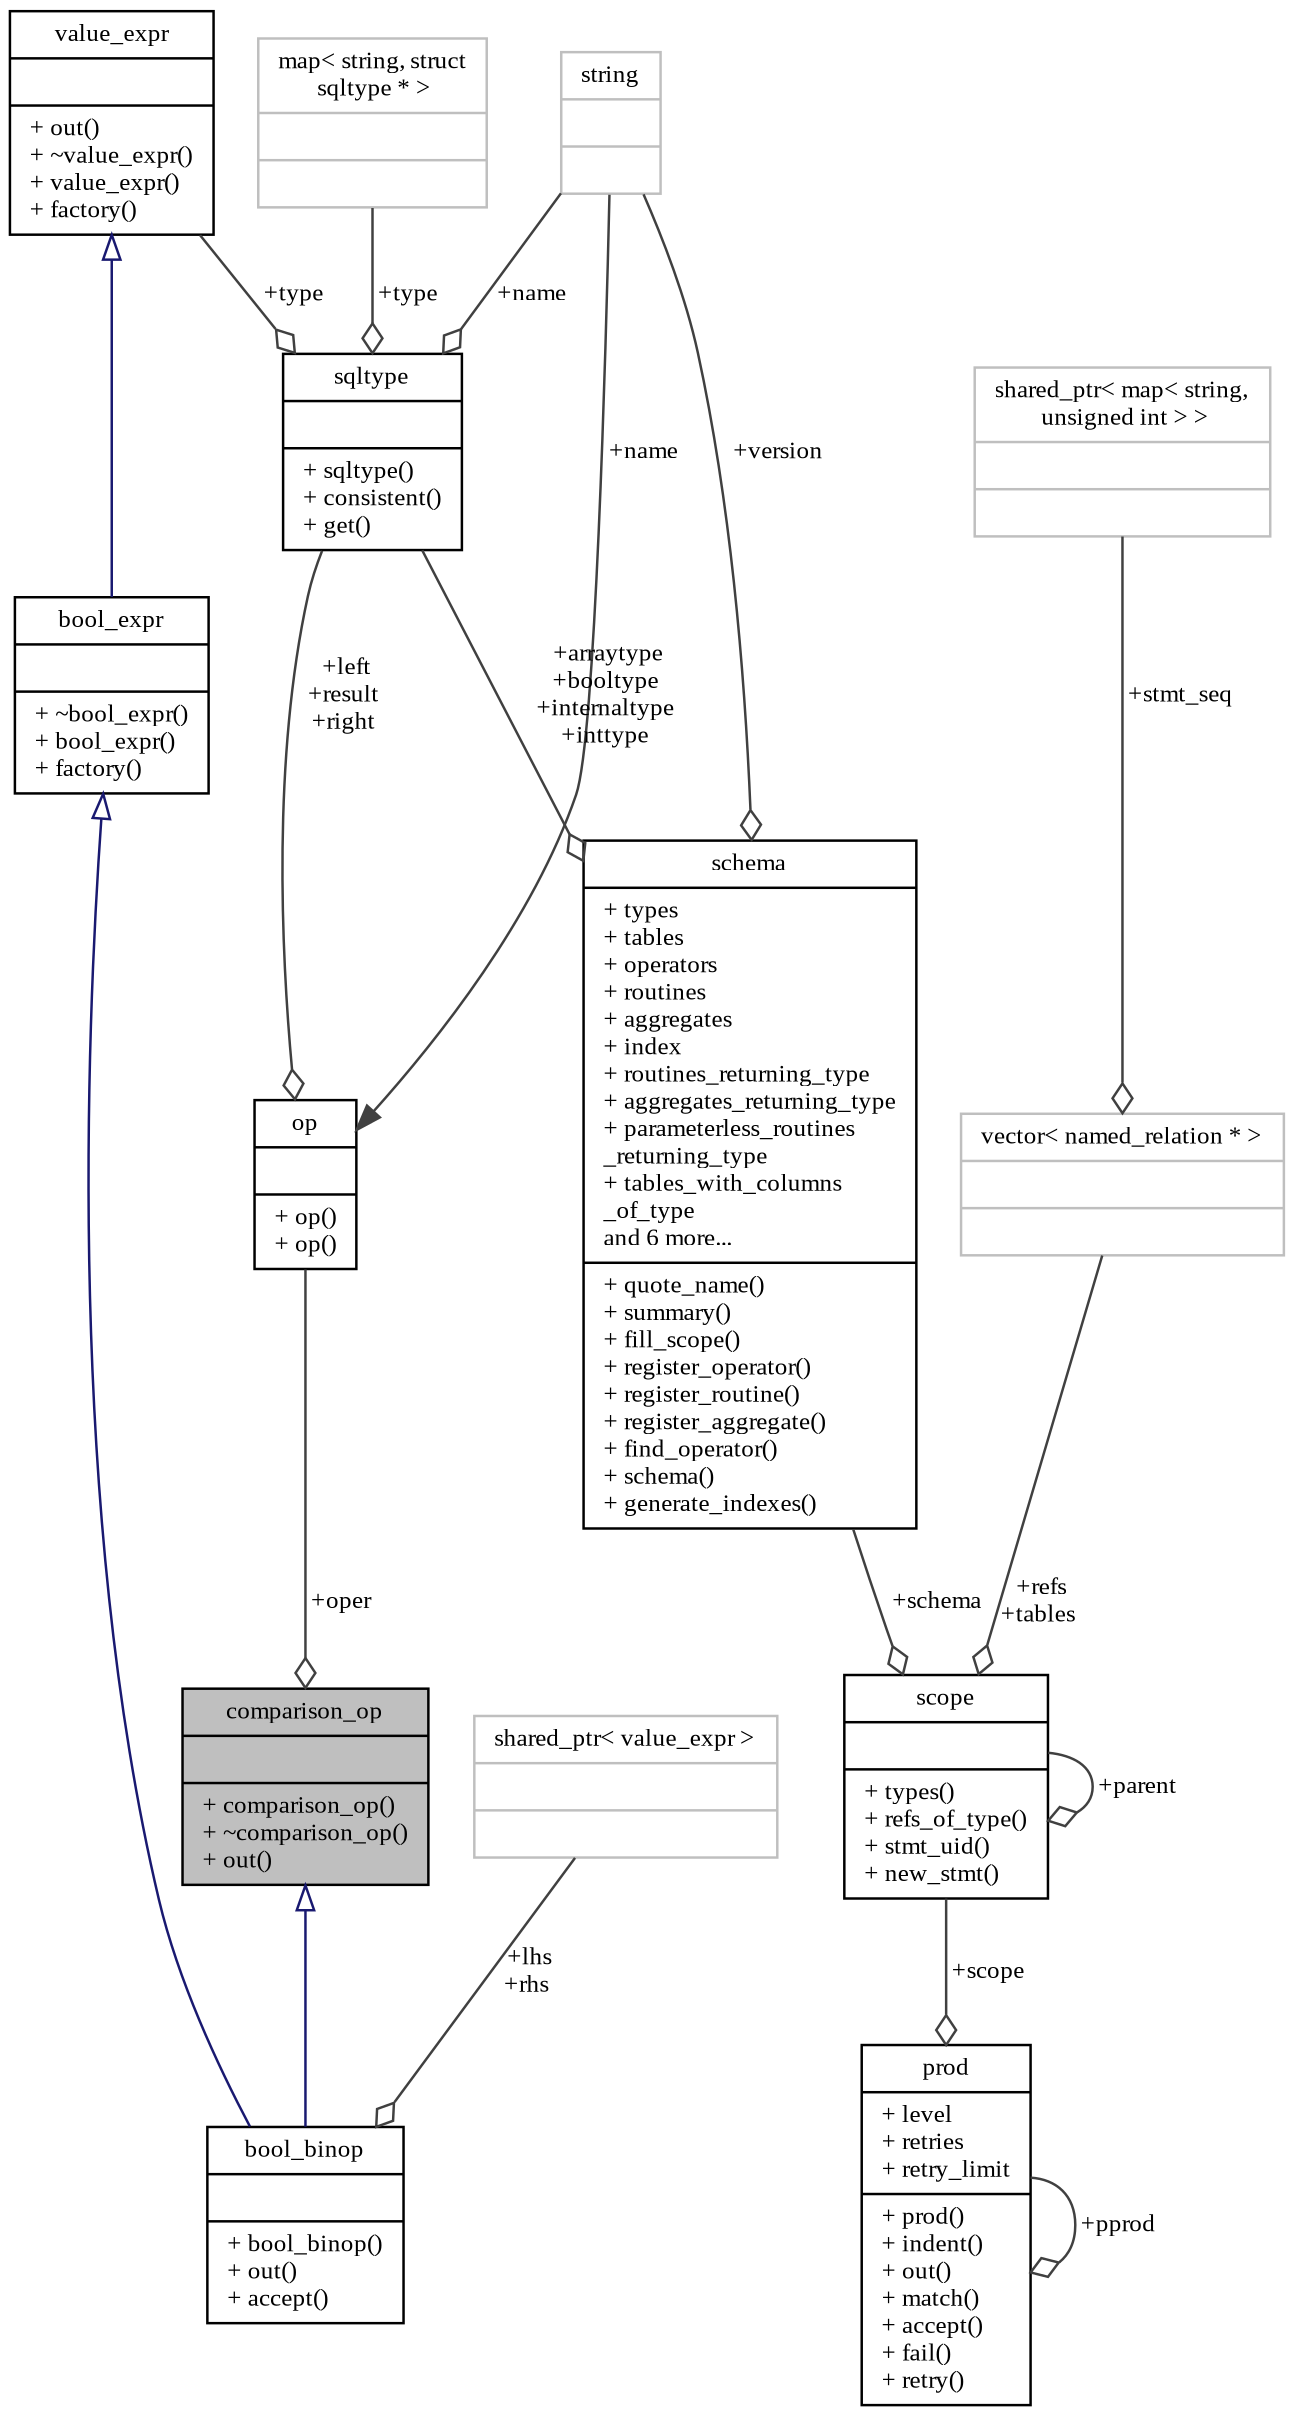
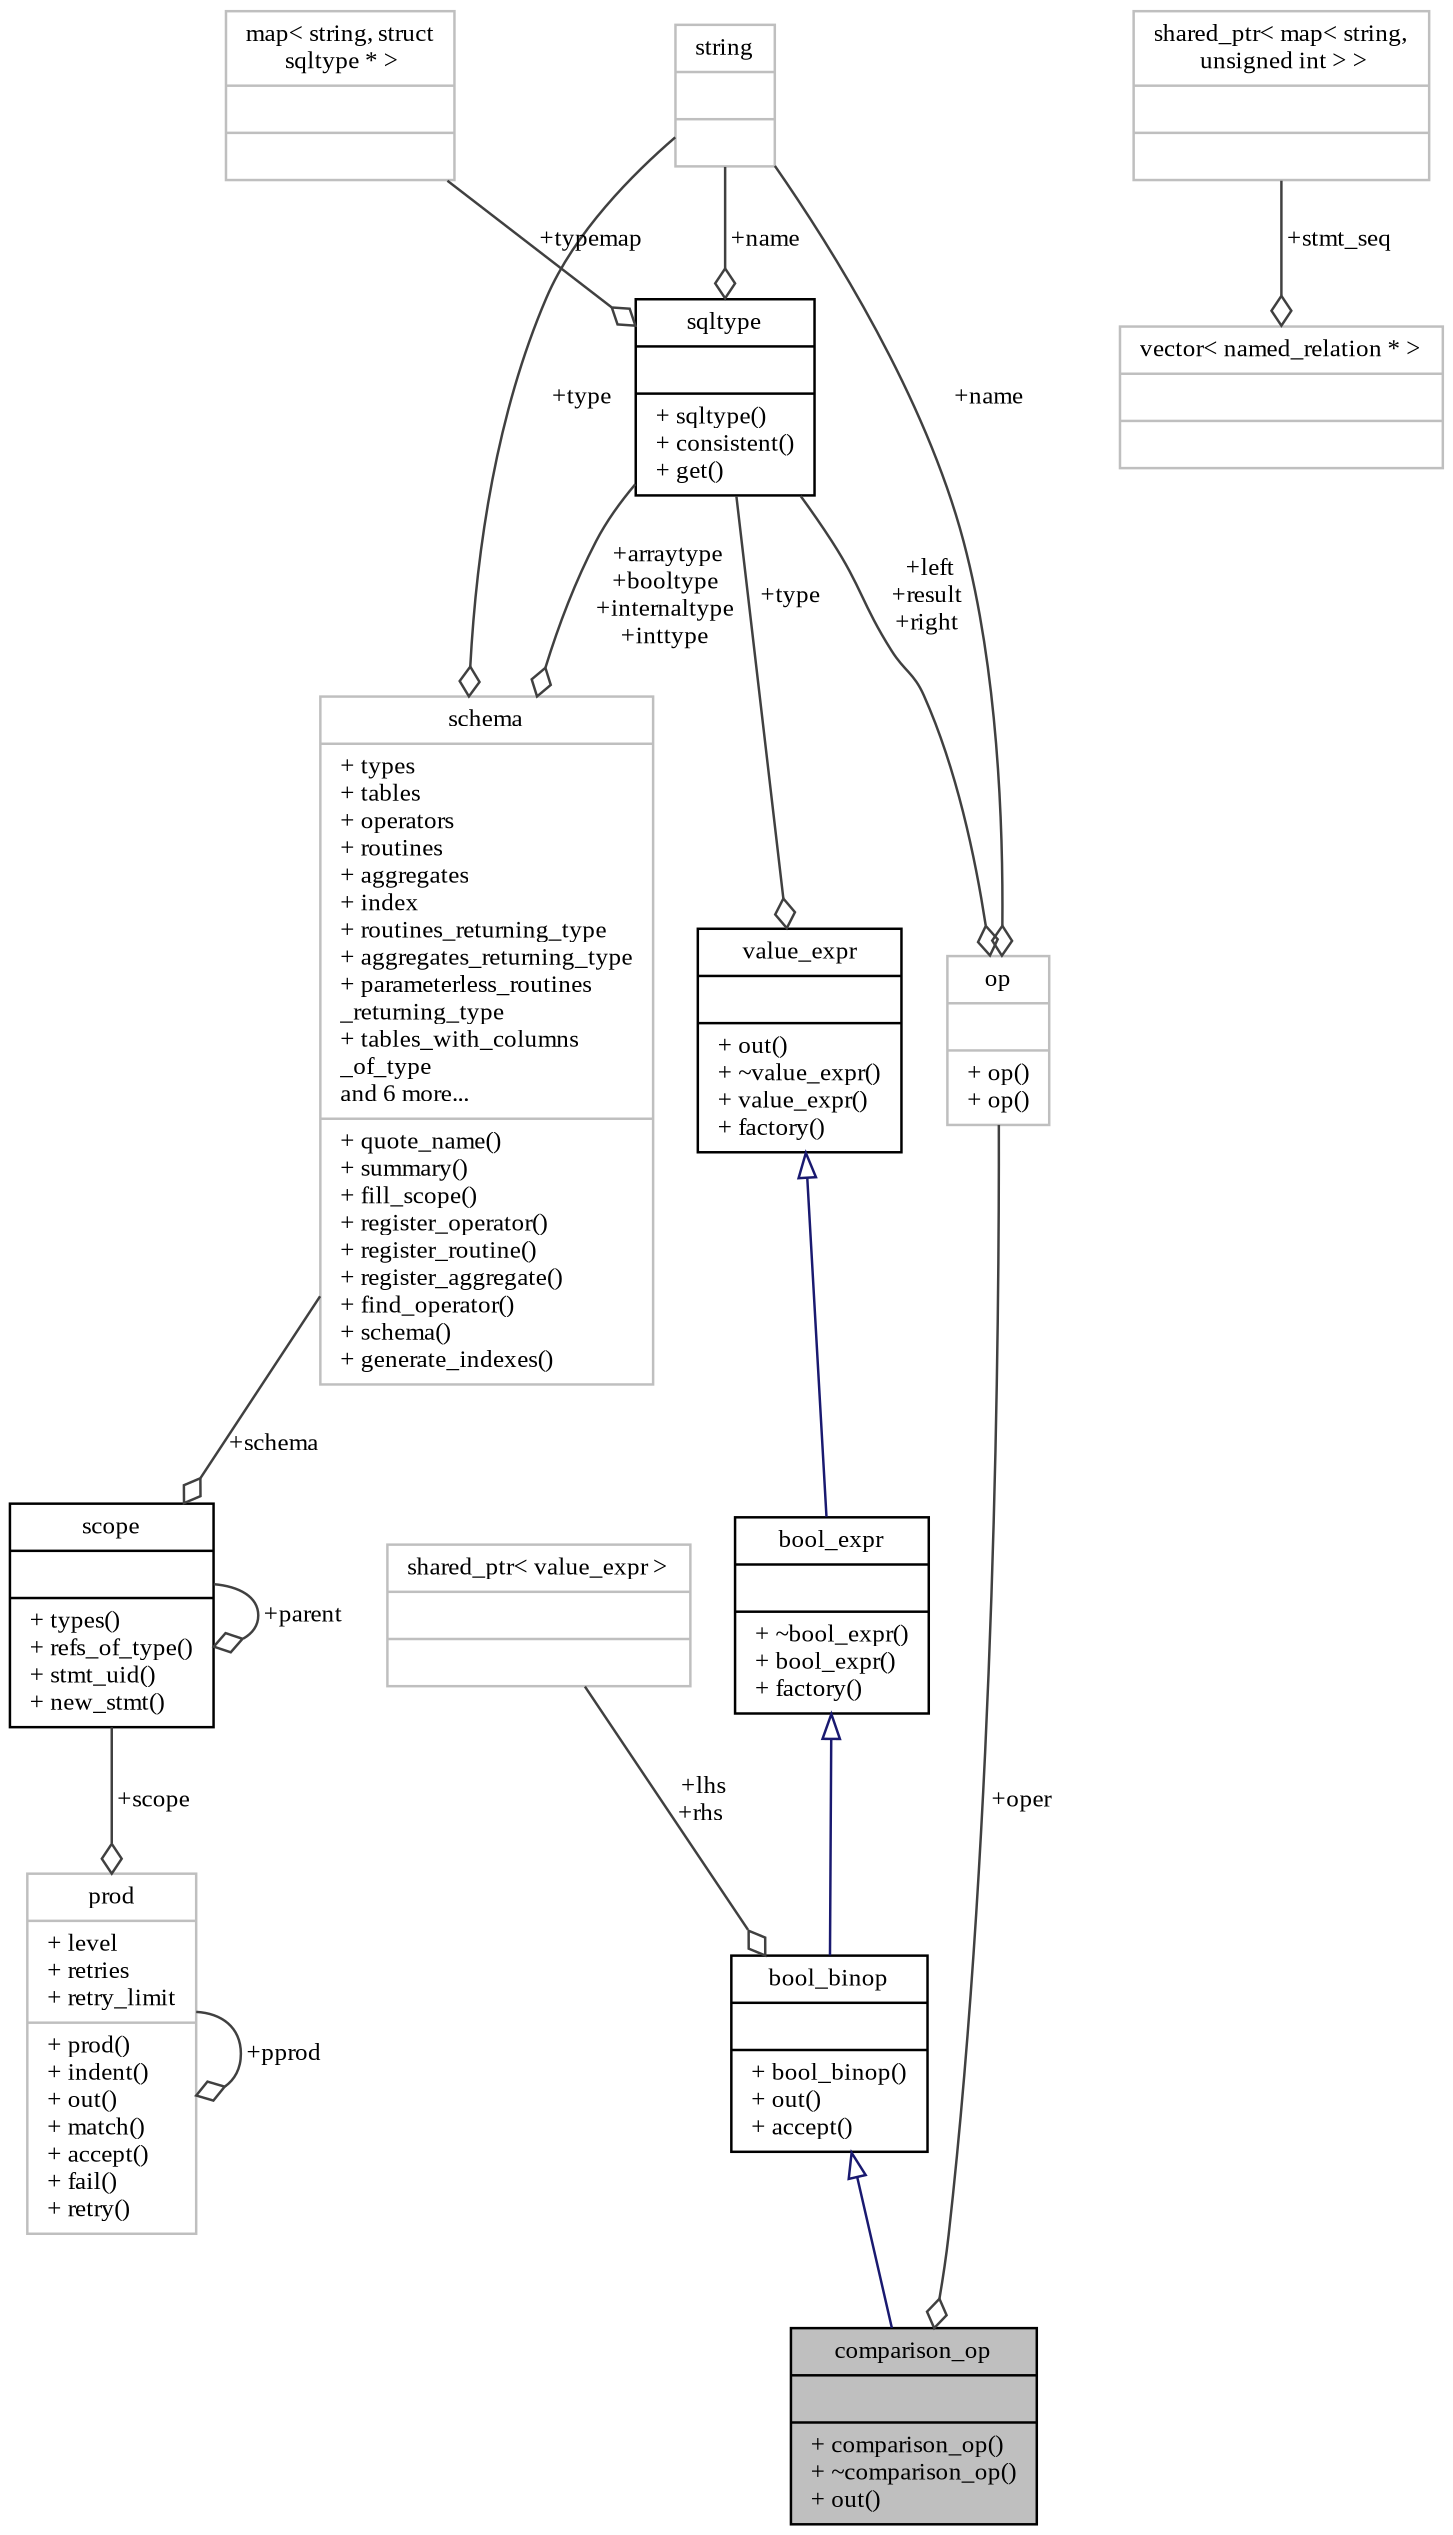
edge "value_expr" -> "sqltype": reversed
edge "map< string, struct" -> "sqltype": label " +type" -> " +typemap"
edge "string" -> "schema": label " +version" -> " +type"
edge "string" -> "op": arrowhead normal -> odiamond
node "op": color black -> grey75
node "schema": color black -> grey75
edge "vector< named_relation * >" -> "scope": removed, label "+refs +tables"
edge "bool_binop" -> "comparison_op": reversed
node "prod": color black -> grey75
